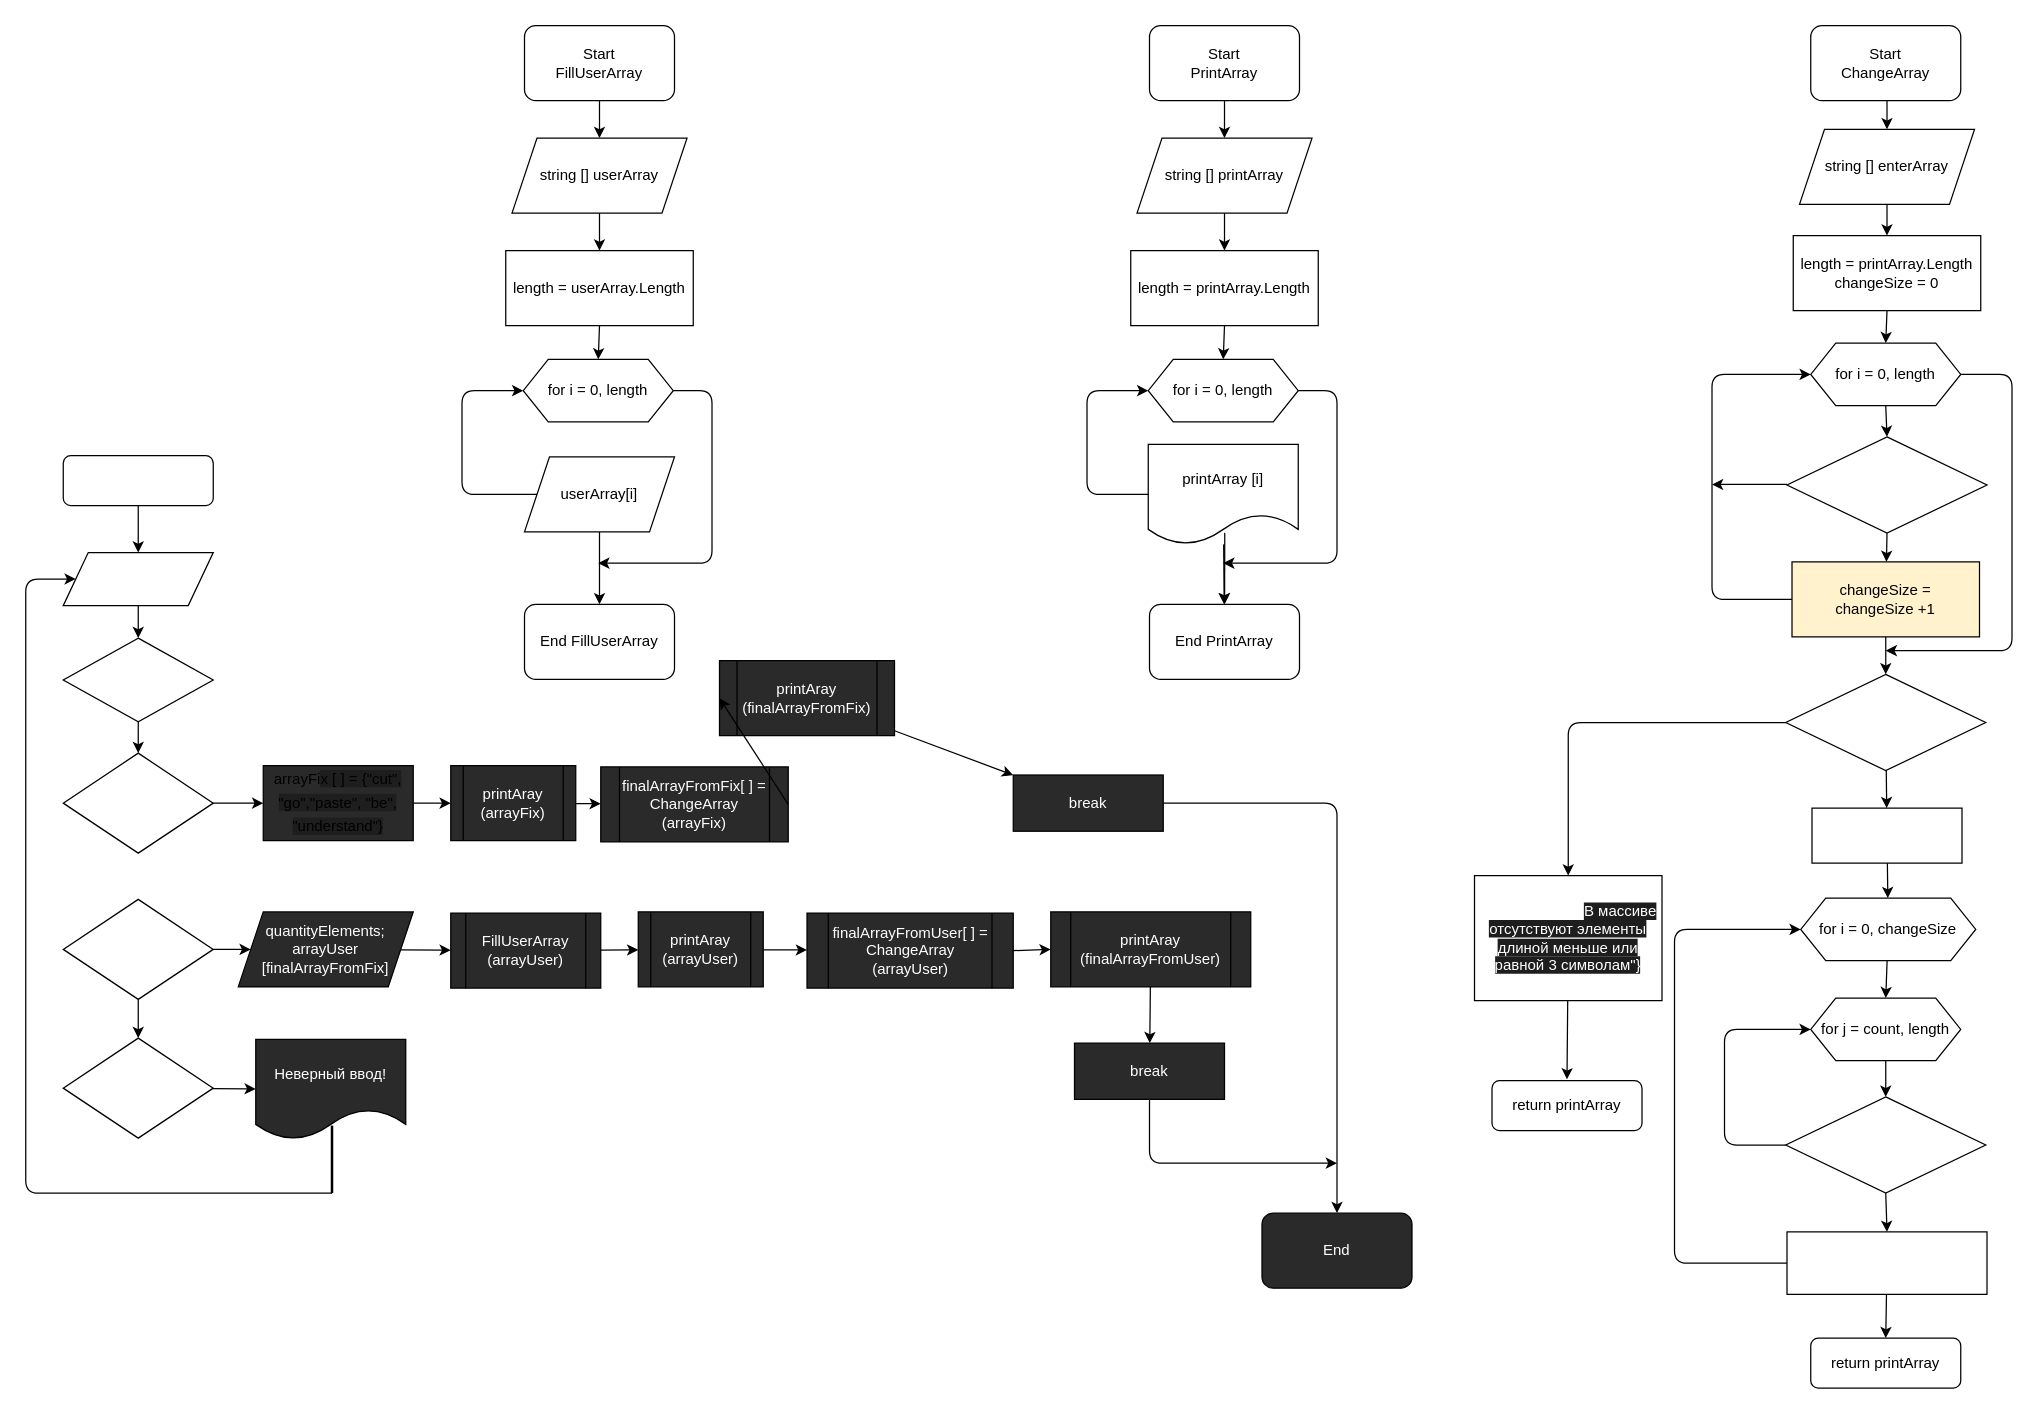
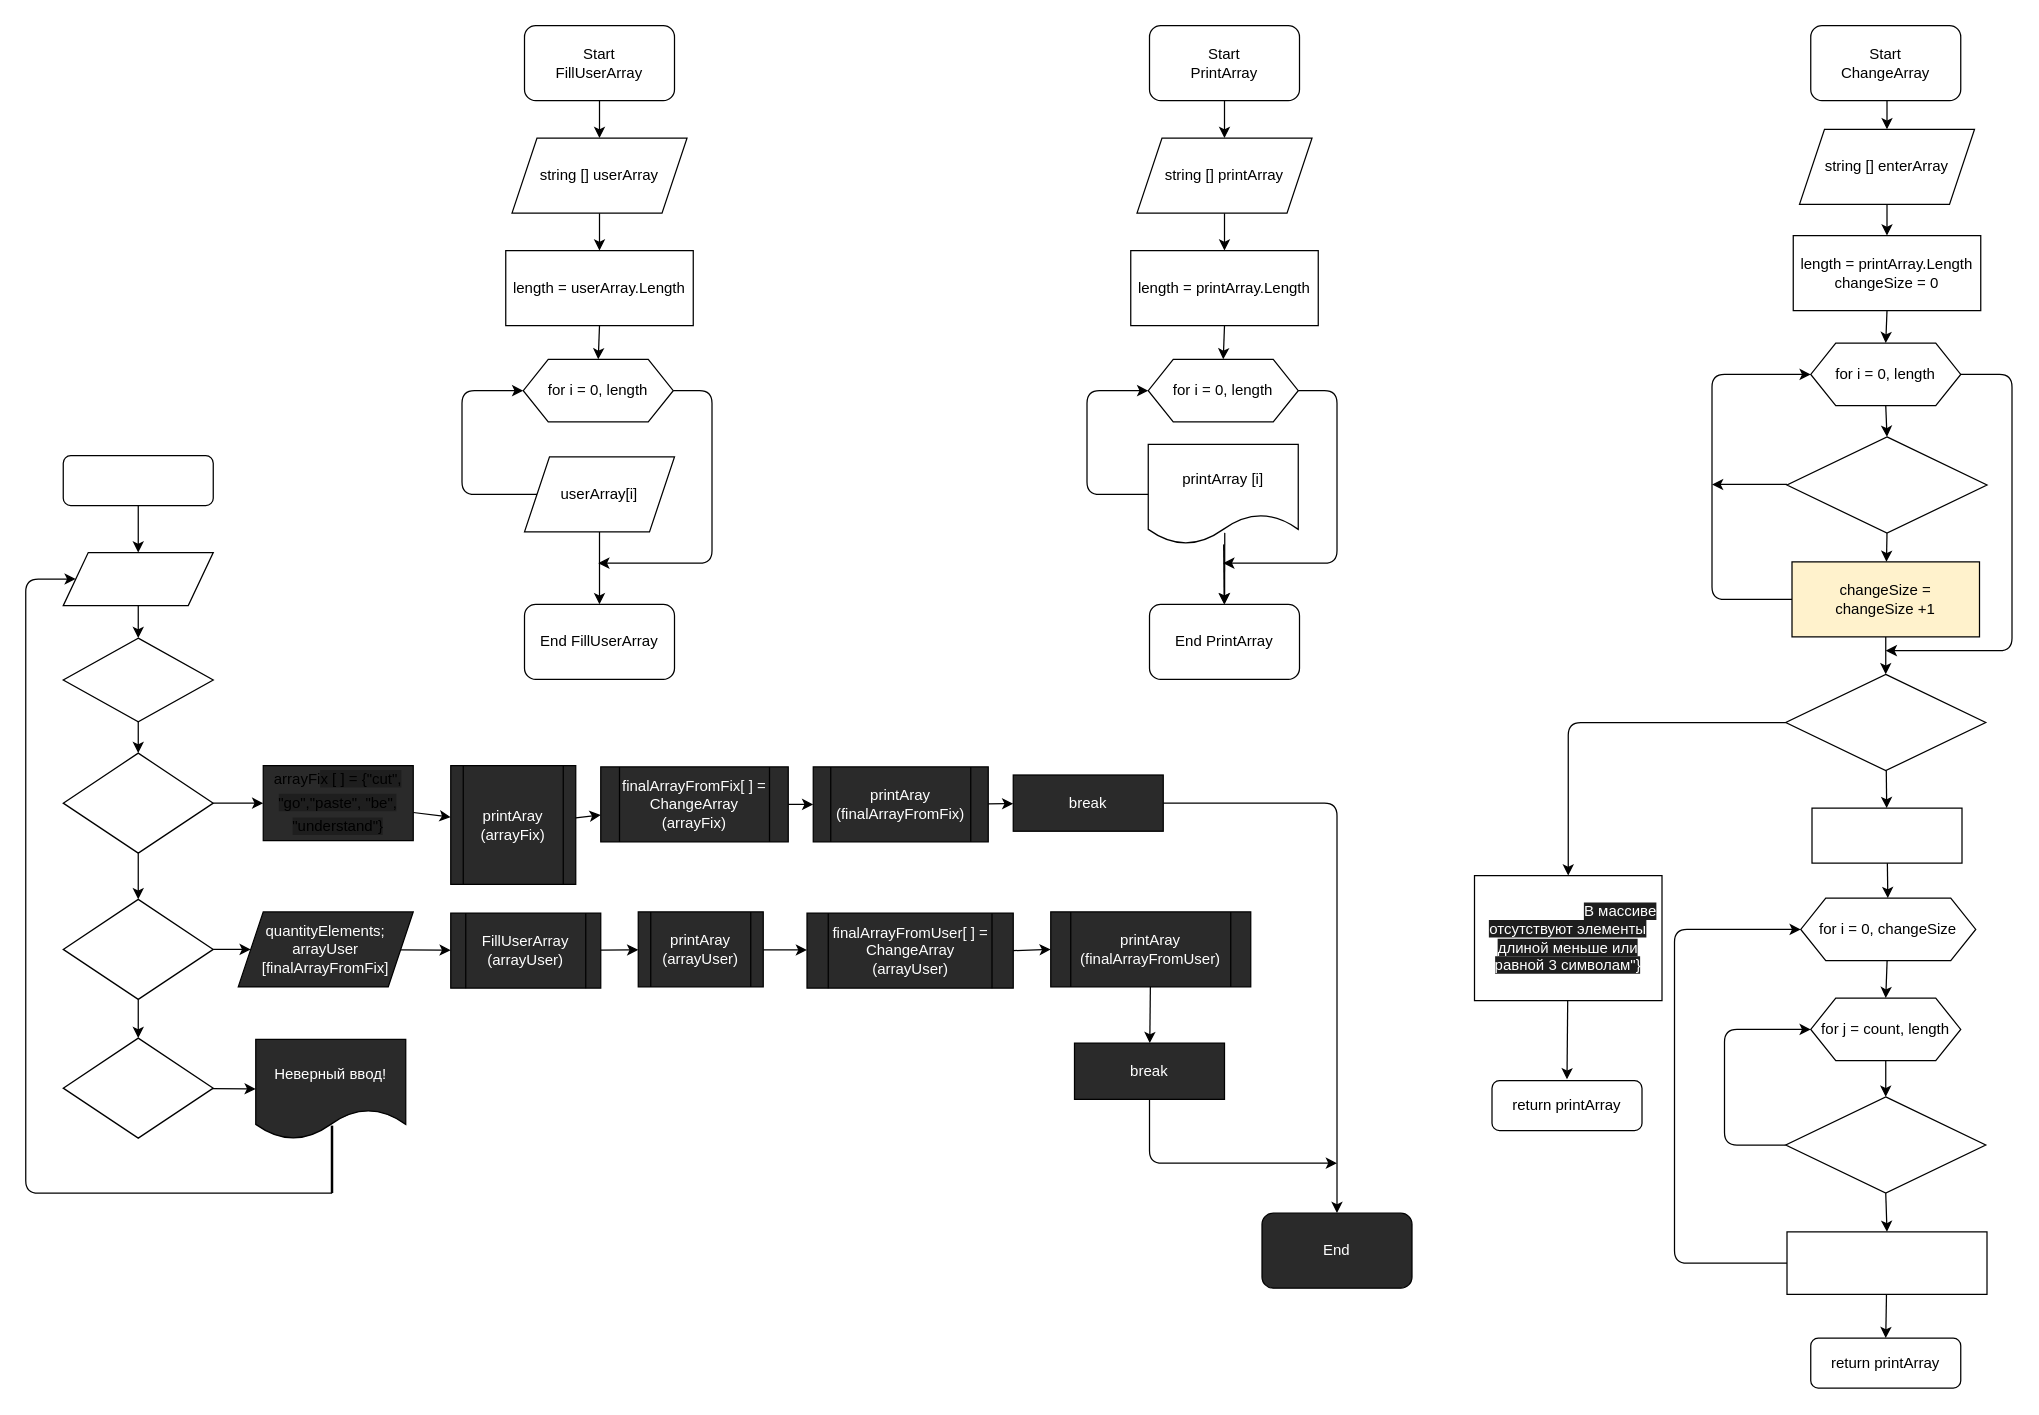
node "printAray (finalArrayFromFix)": moved (807, 698) -> (901, 804)
node "printAray (arrayFix)": size 125x75 -> 125x119
edge "case input == 1" -> "case input == 2": added
